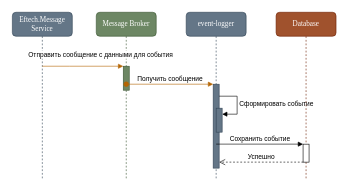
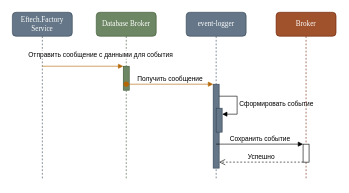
node "Eftech.Message Service": label "Eftech.Message Service" -> "Eftech.Factory Service"
node "Message Broker": label "Message Broker" -> "Database Broker"
node "Database": label "Database" -> "Broker"
